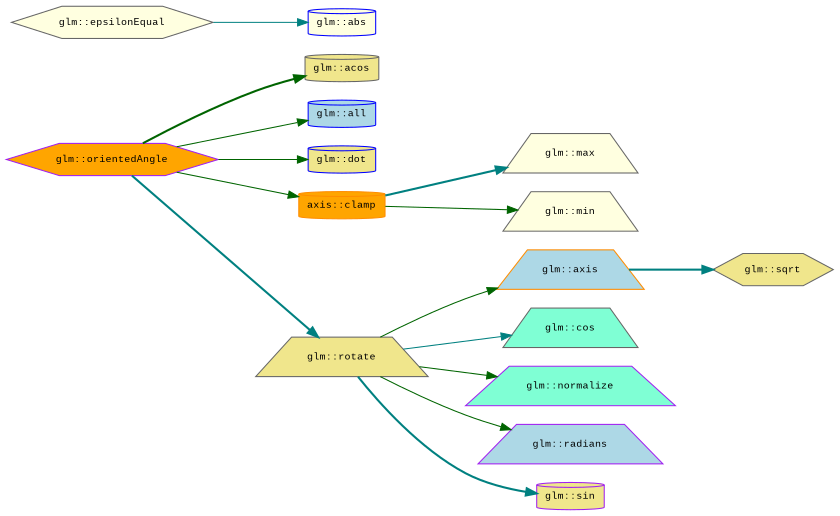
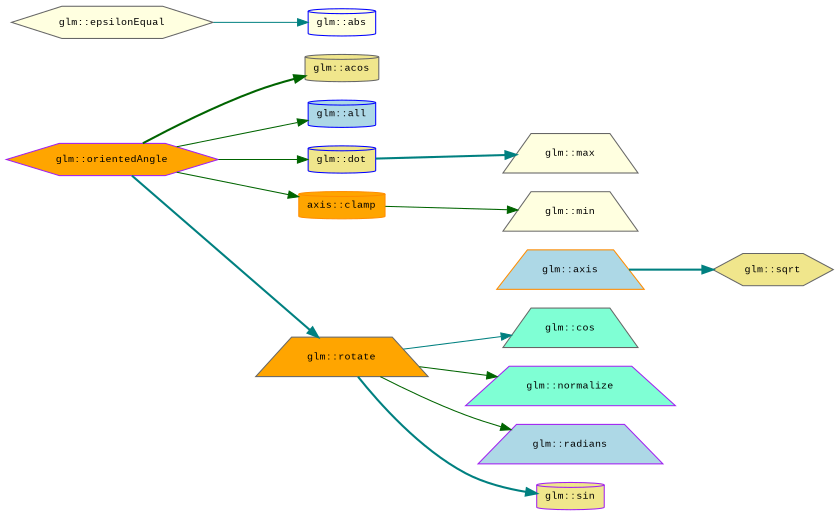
edge "axis::clamp" -> "glm::max": now "glm::dot" -> "glm::max"
edge "glm::rotate" -> "glm::axis": removed
node "glm::rotate": fillcolor khaki -> orange
